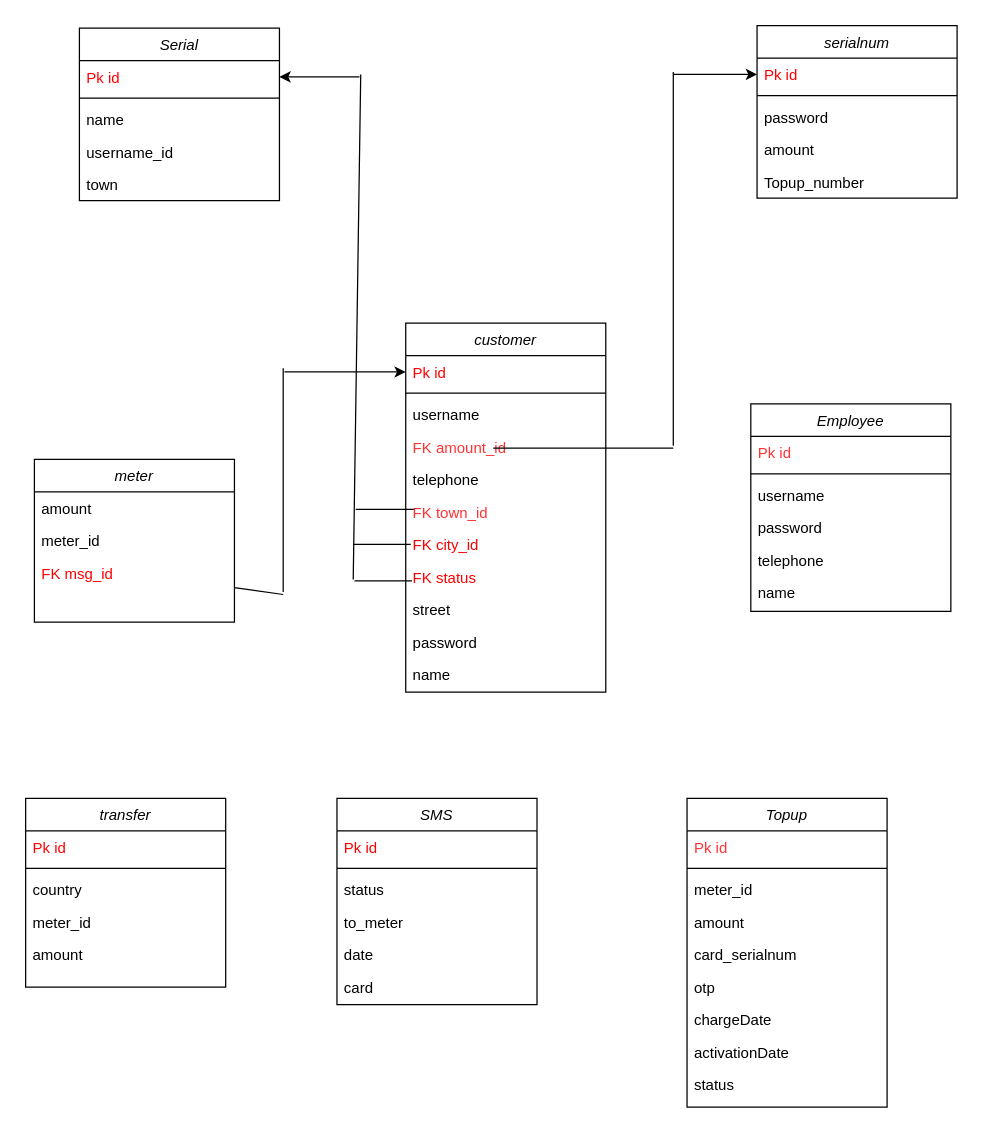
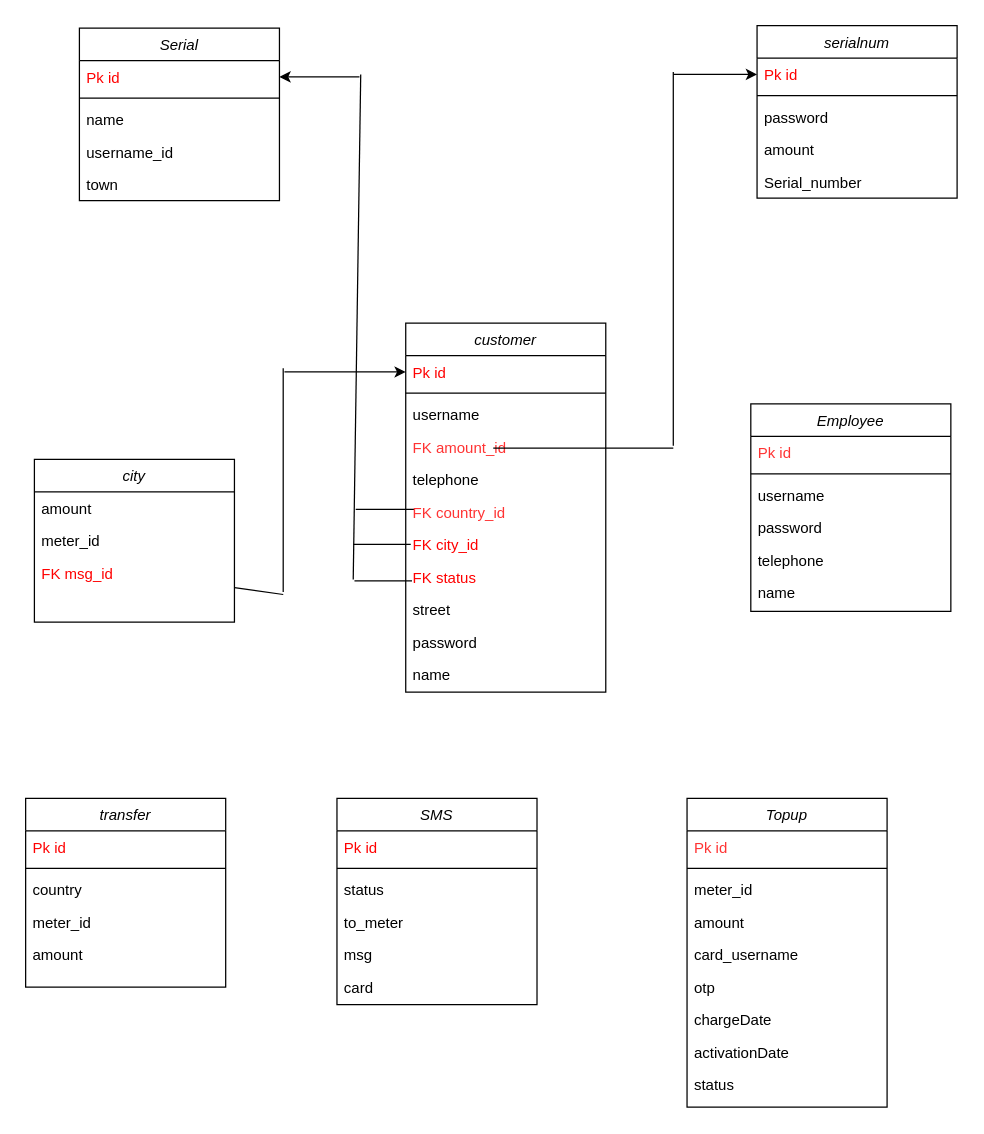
node "Topup_number": label "Topup_number" -> "Serial_number"
node "meter": label "meter" -> "city"
node "FK town_id": label "FK town_id" -> "FK country_id"
node "date": label "date" -> "msg"
node "card_serialnum": label "card_serialnum" -> "card_username"
